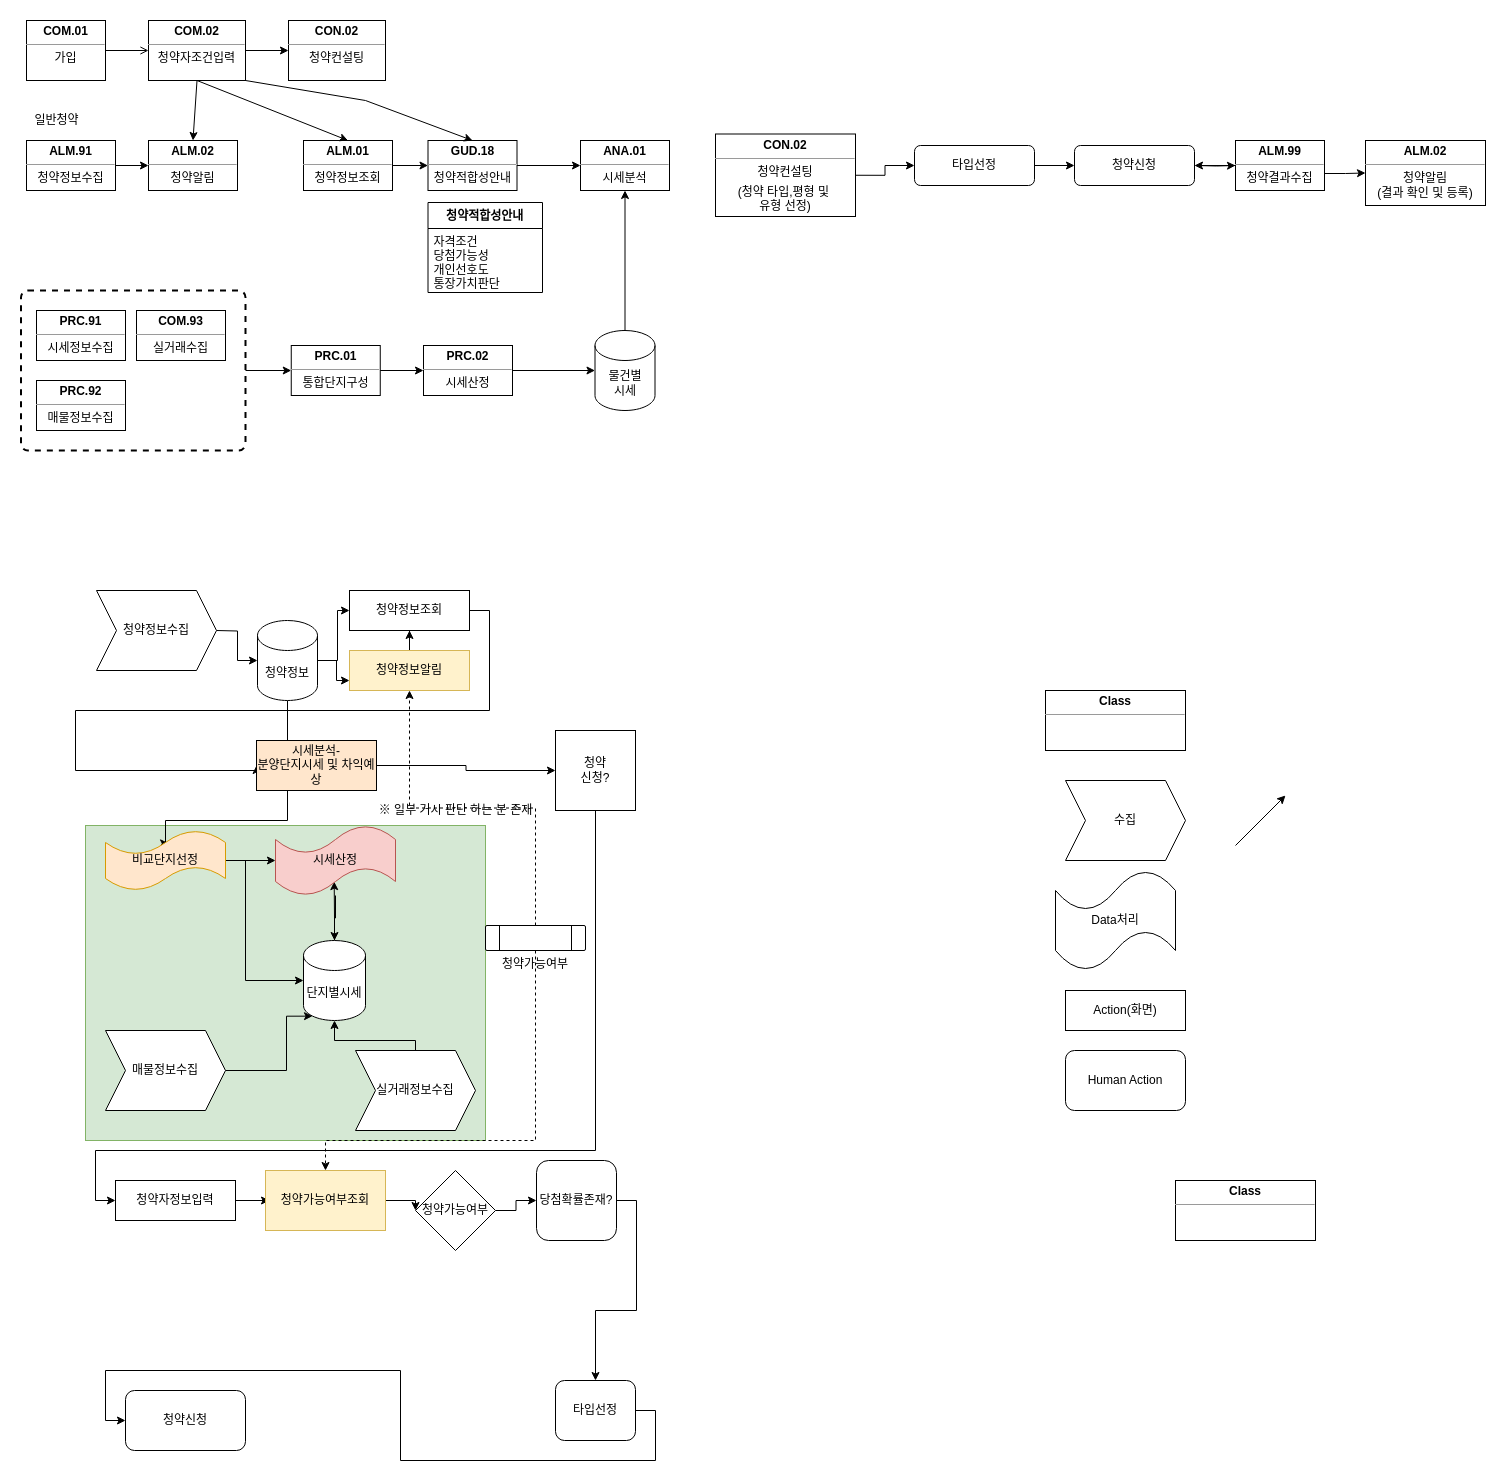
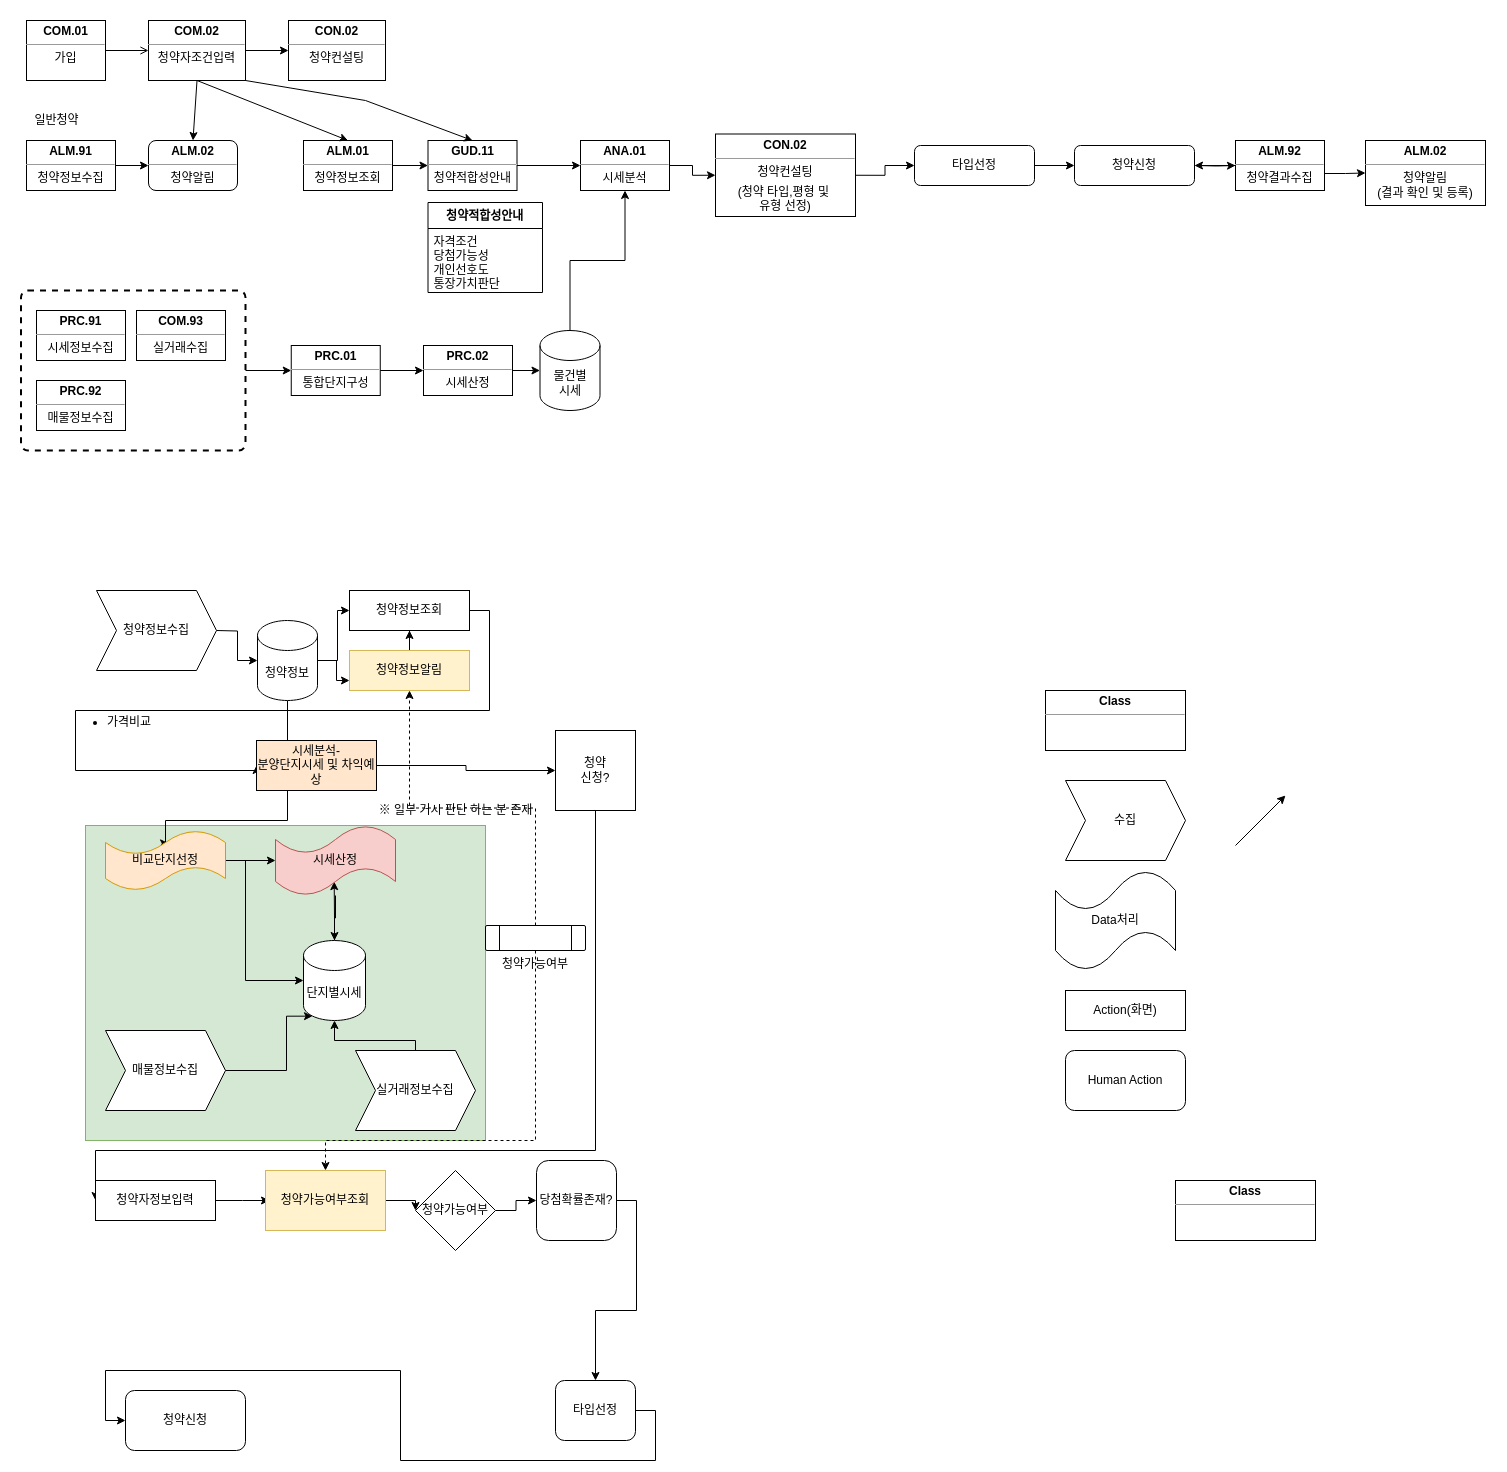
node "GUD.18 청약적합성안내": label "GUD.18 청약적합성안내" -> "GUD.11 청약적합성안내"
node "ALM.99 청약결과수집": label "ALM.99 청약결과수집" -> "ALM.92 청약결과수집"
node "ALM.02 청약알림": shape rectangle -> rounded rectangle
edge "ANA.01 시세분석" -> "CON.02 청약컨설팅 (청약 타입,평형 및 유형 선정)": added
node "물건별 시세": moved (625, 371) -> (570, 371)
node "가격비교": added
node "청약자정보입력": moved (176, 1201) -> (156, 1201)
